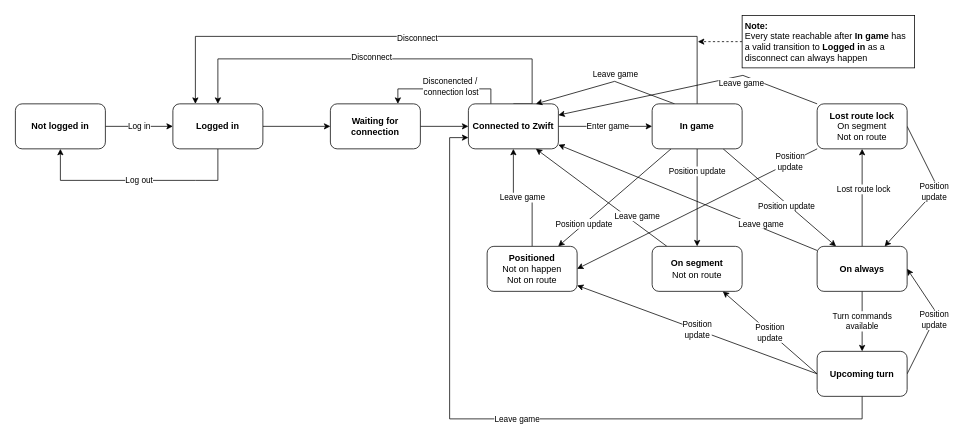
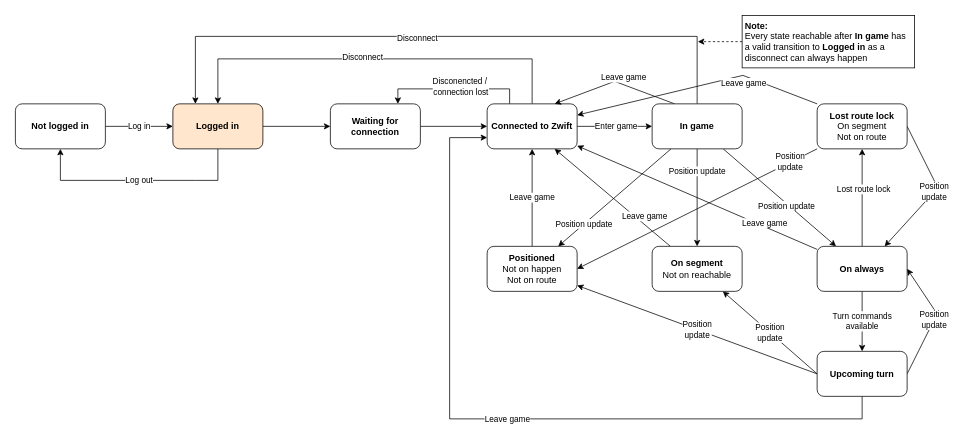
node "Logged in": fillcolor #ffffff -> #ffe6cc
node "Connected to Zwift": moved (513, 126) -> (532, 126)
node "On segment Not on route": label "On segment Not on route" -> "On segment Not on reachable"
